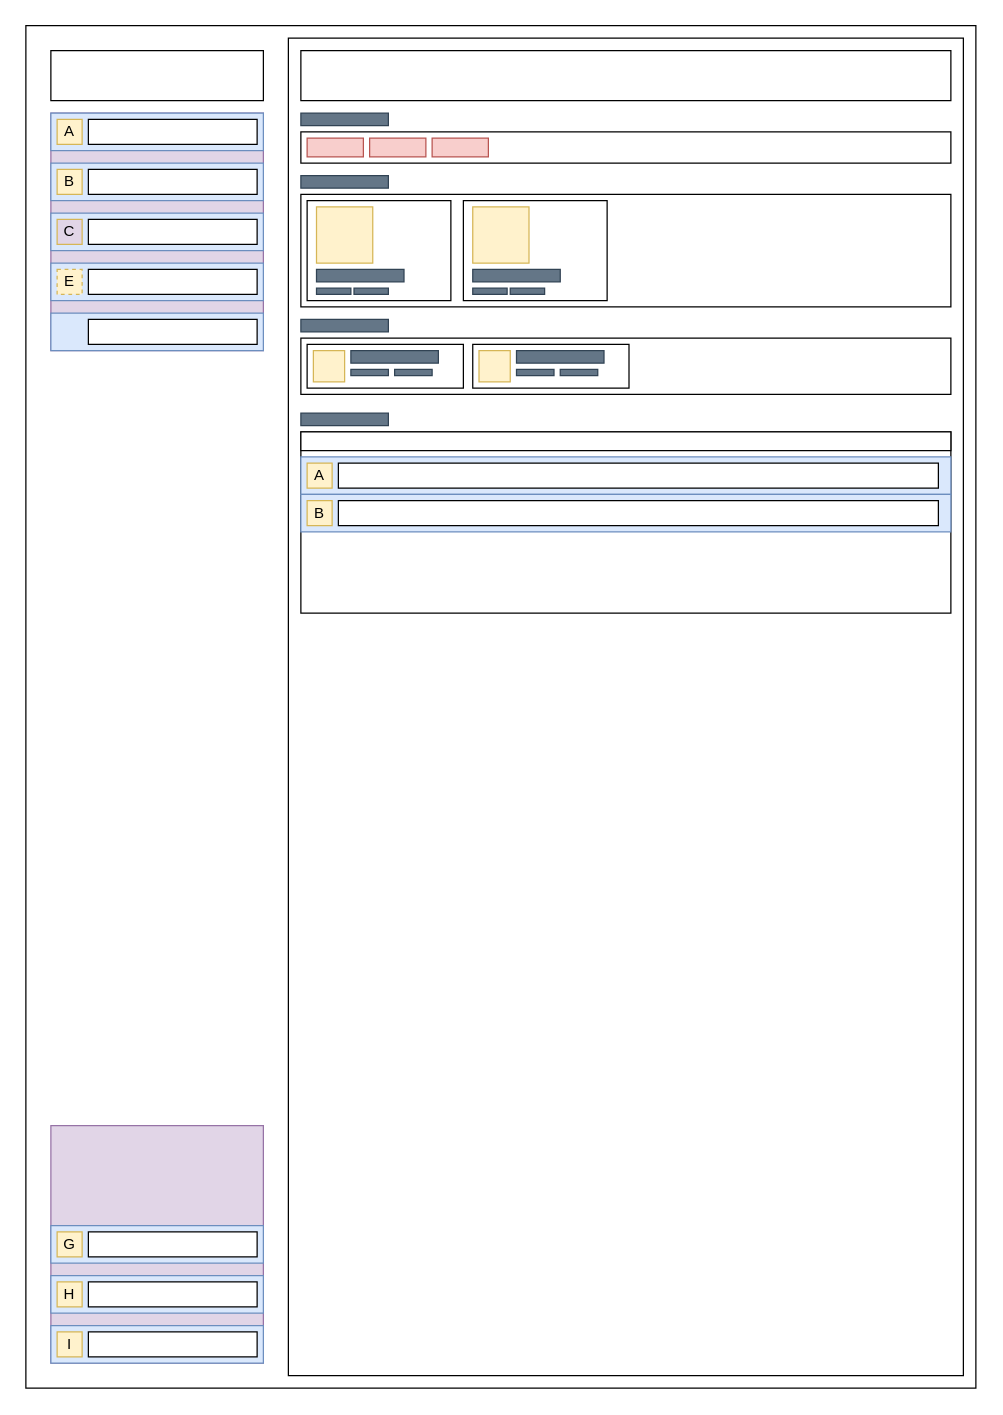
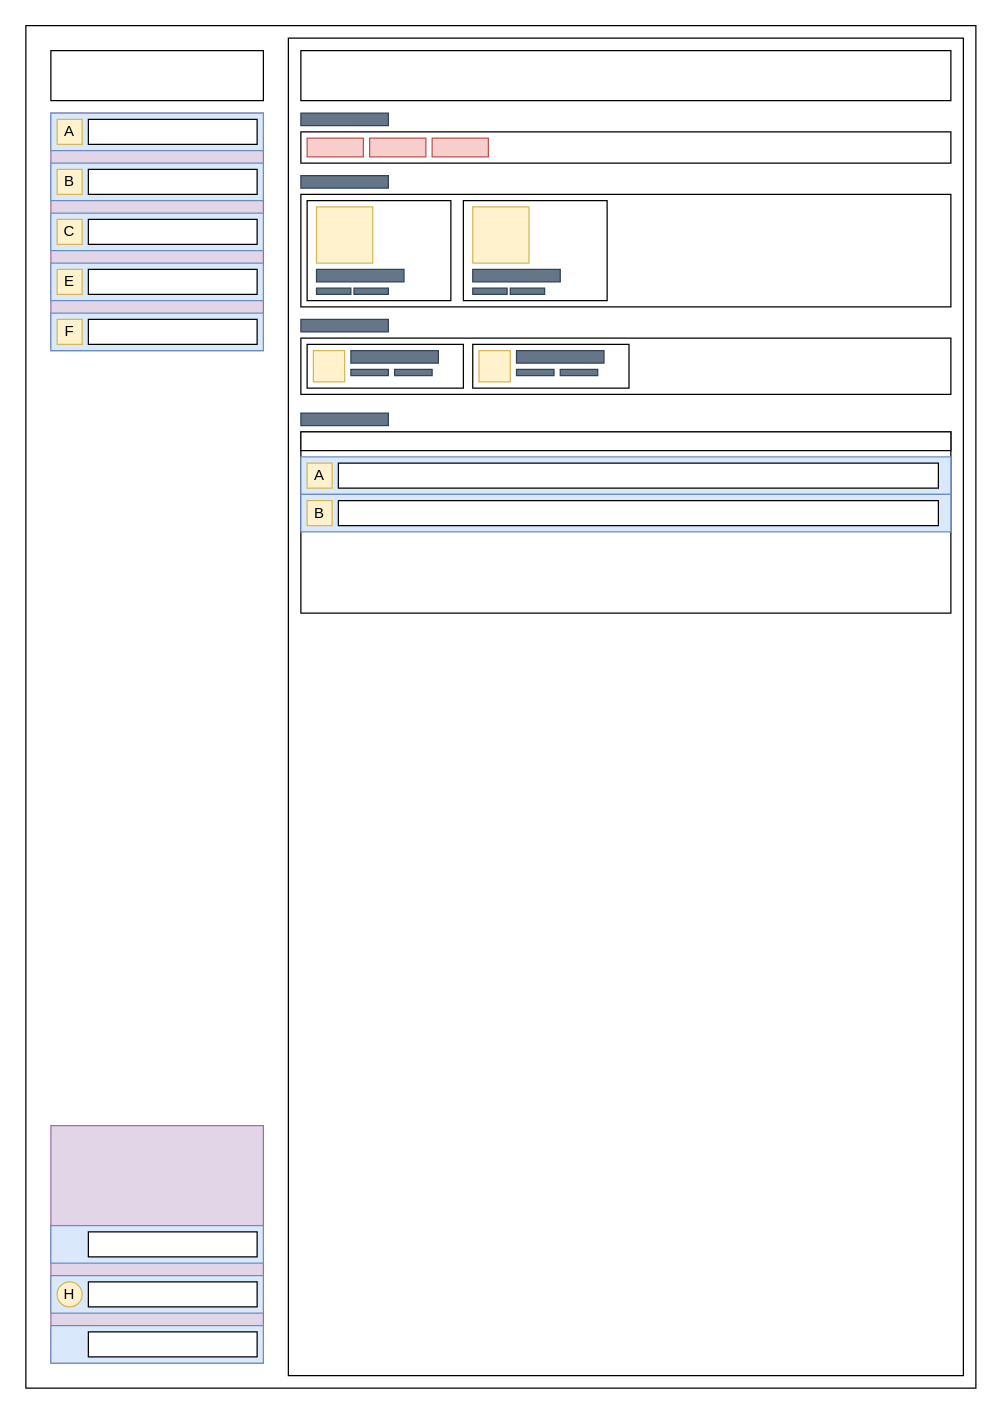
node "C": fillcolor #e1d5e7 -> #fff2cc
node "E": style dashed -> solid
node "F": added
node "G": removed
node "H": shape rectangle -> ellipse
node "I": removed
